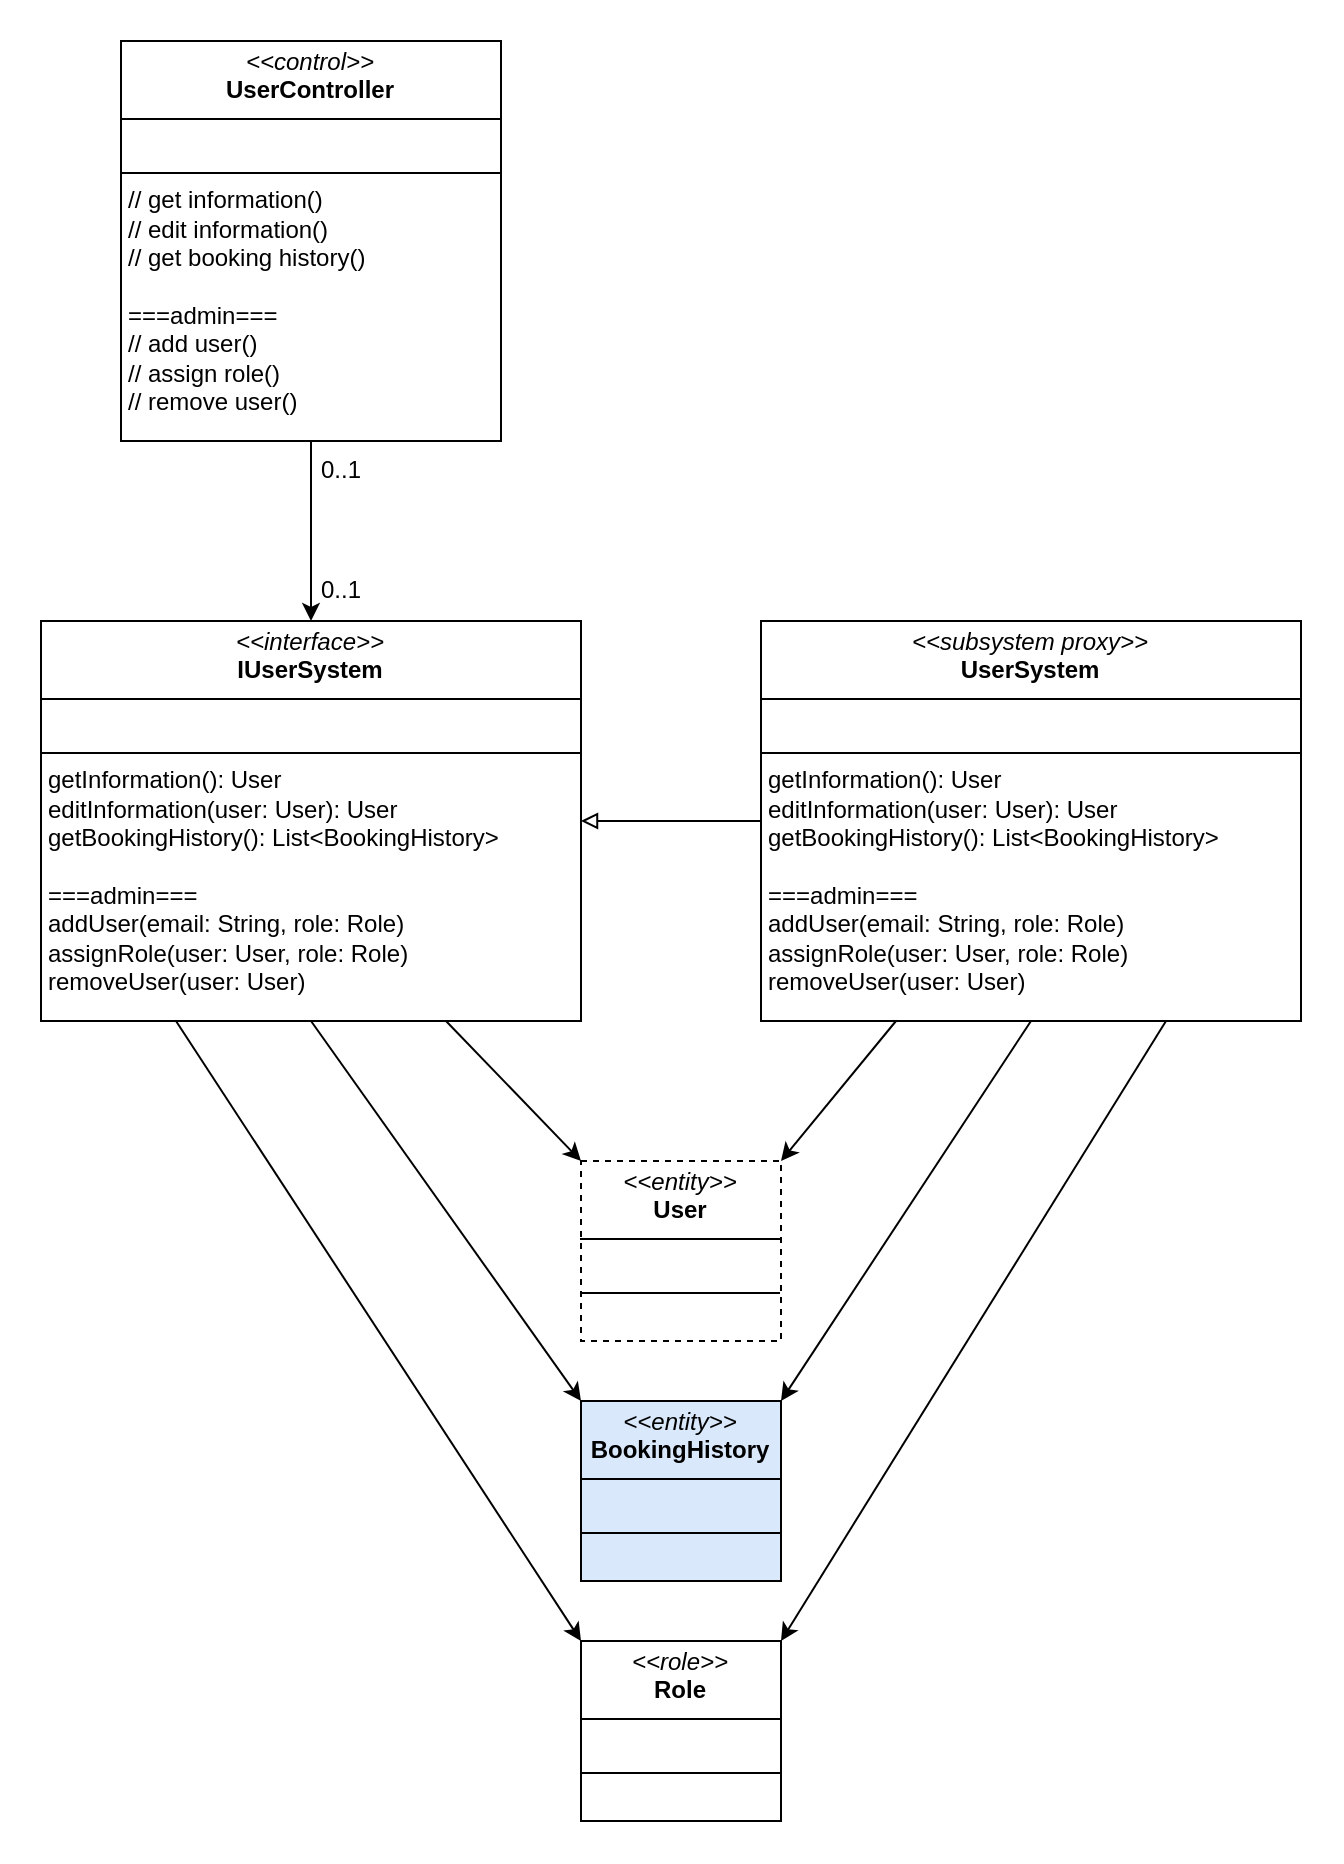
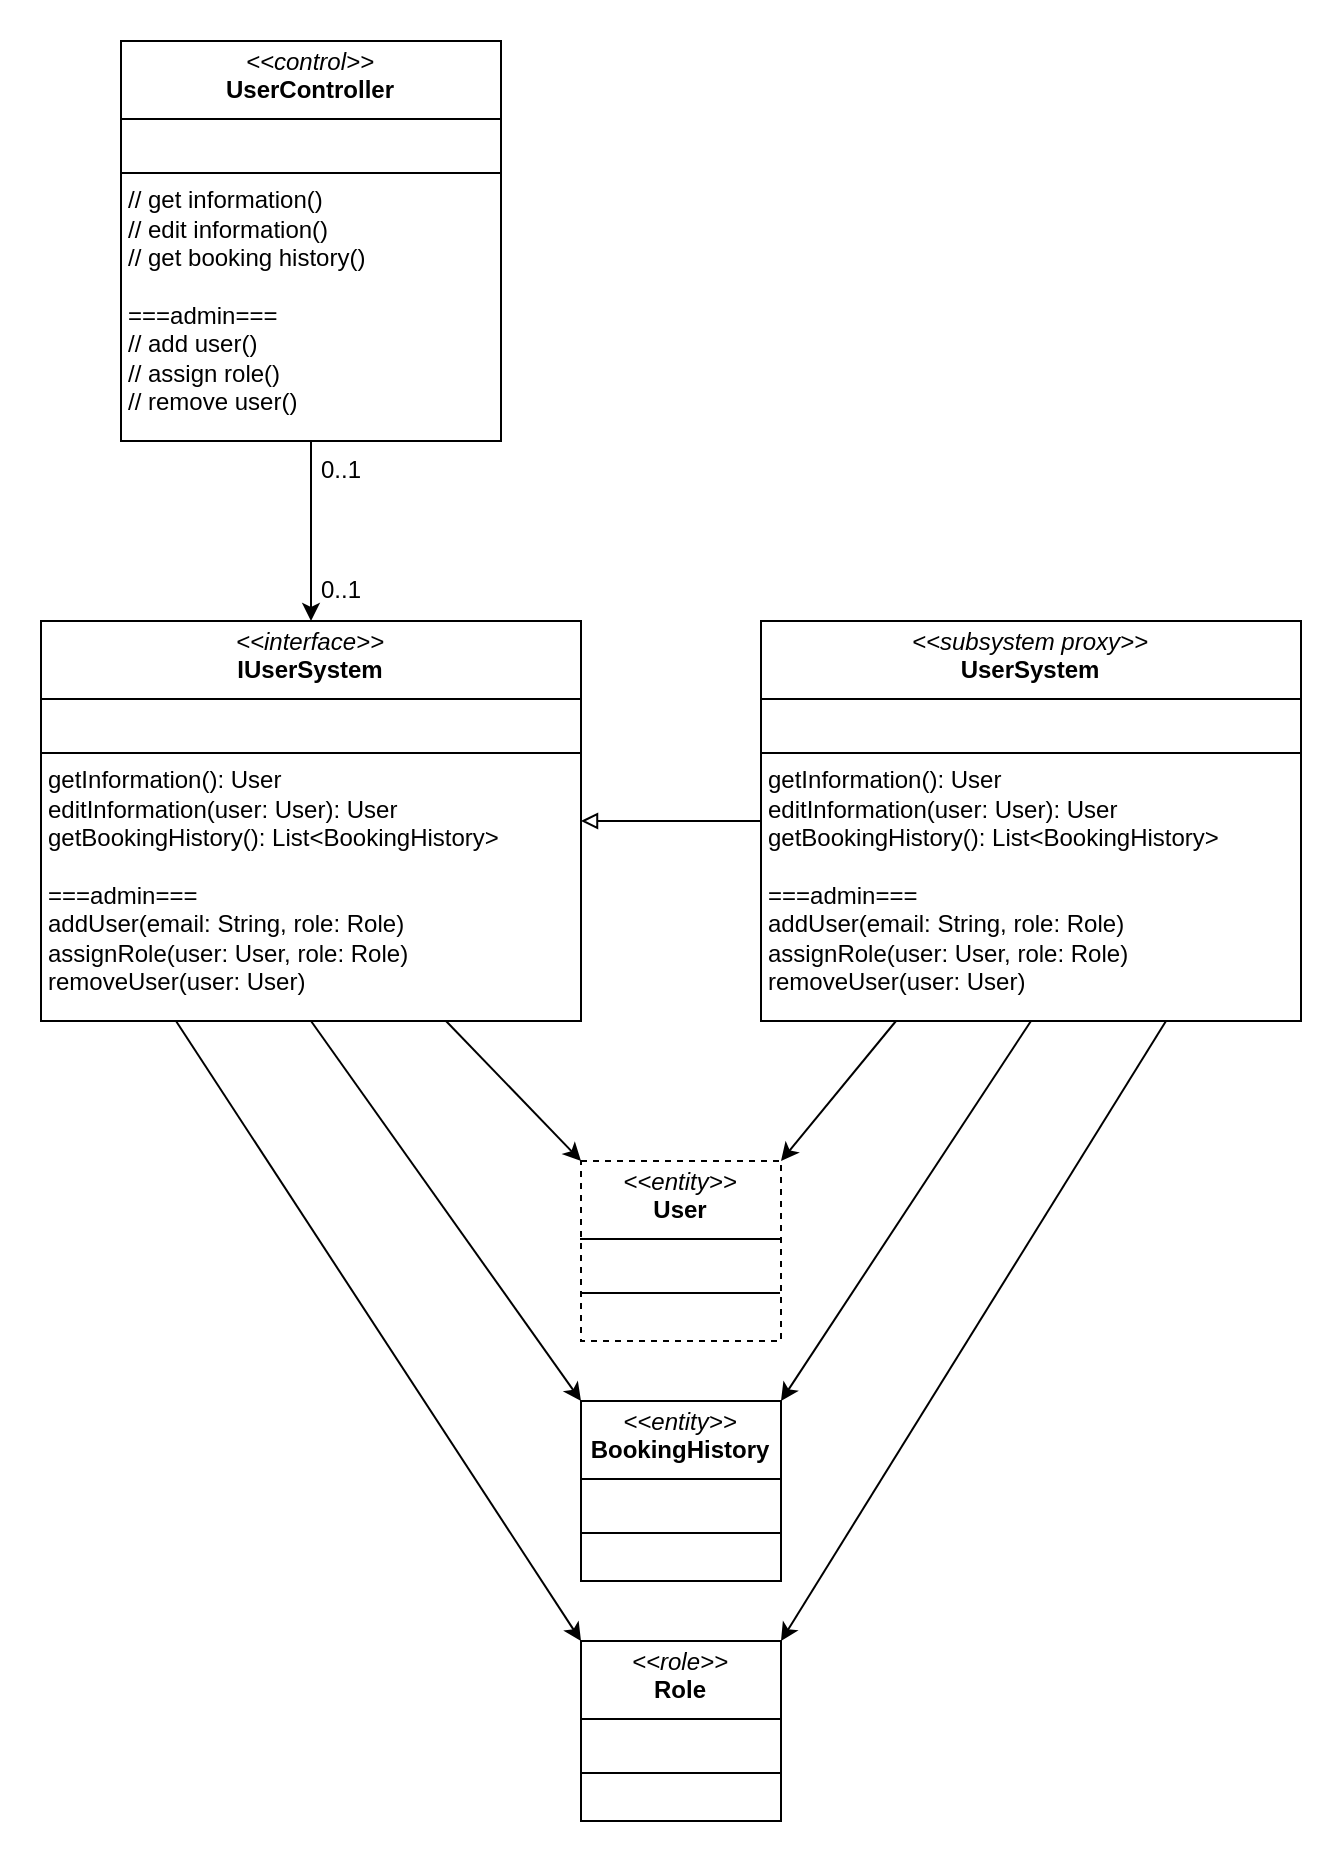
node "<<entity>> BookingHistory": fillcolor #dae8fc -> #ffffff
